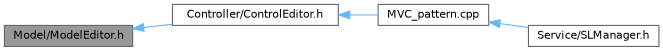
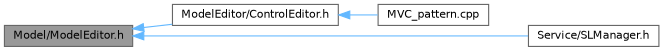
node "Controller/ControlEditor.h": label "Controller/ControlEditor.h" -> "ModelEditor/ControlEditor.h"
edge "Service/SLManager.h" -> "MVC_pattern.cpp": now "Service/SLManager.h" -> "Model/ModelEditor.h"
